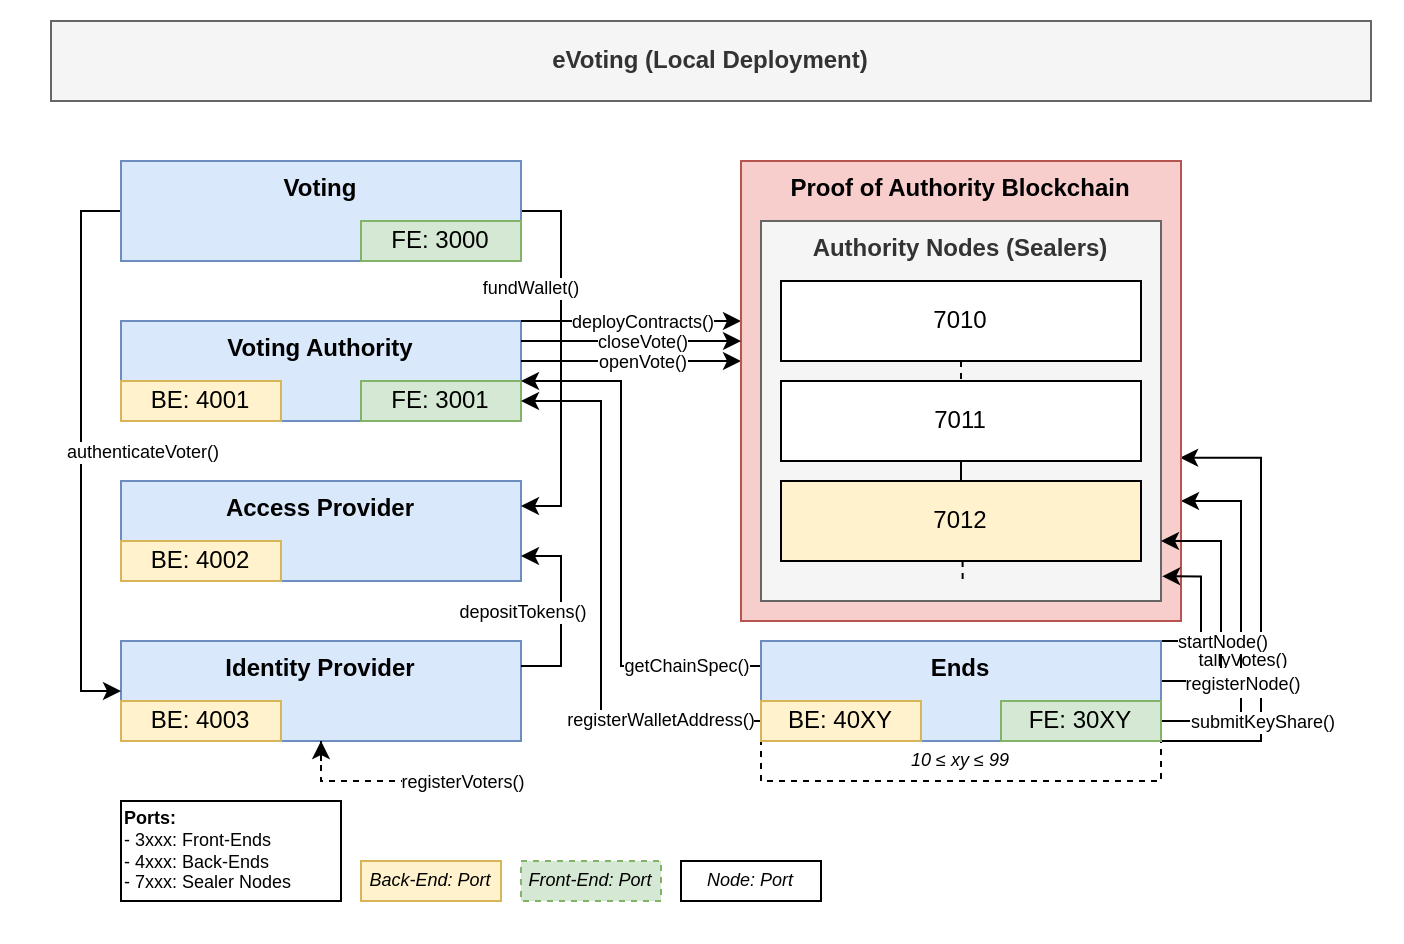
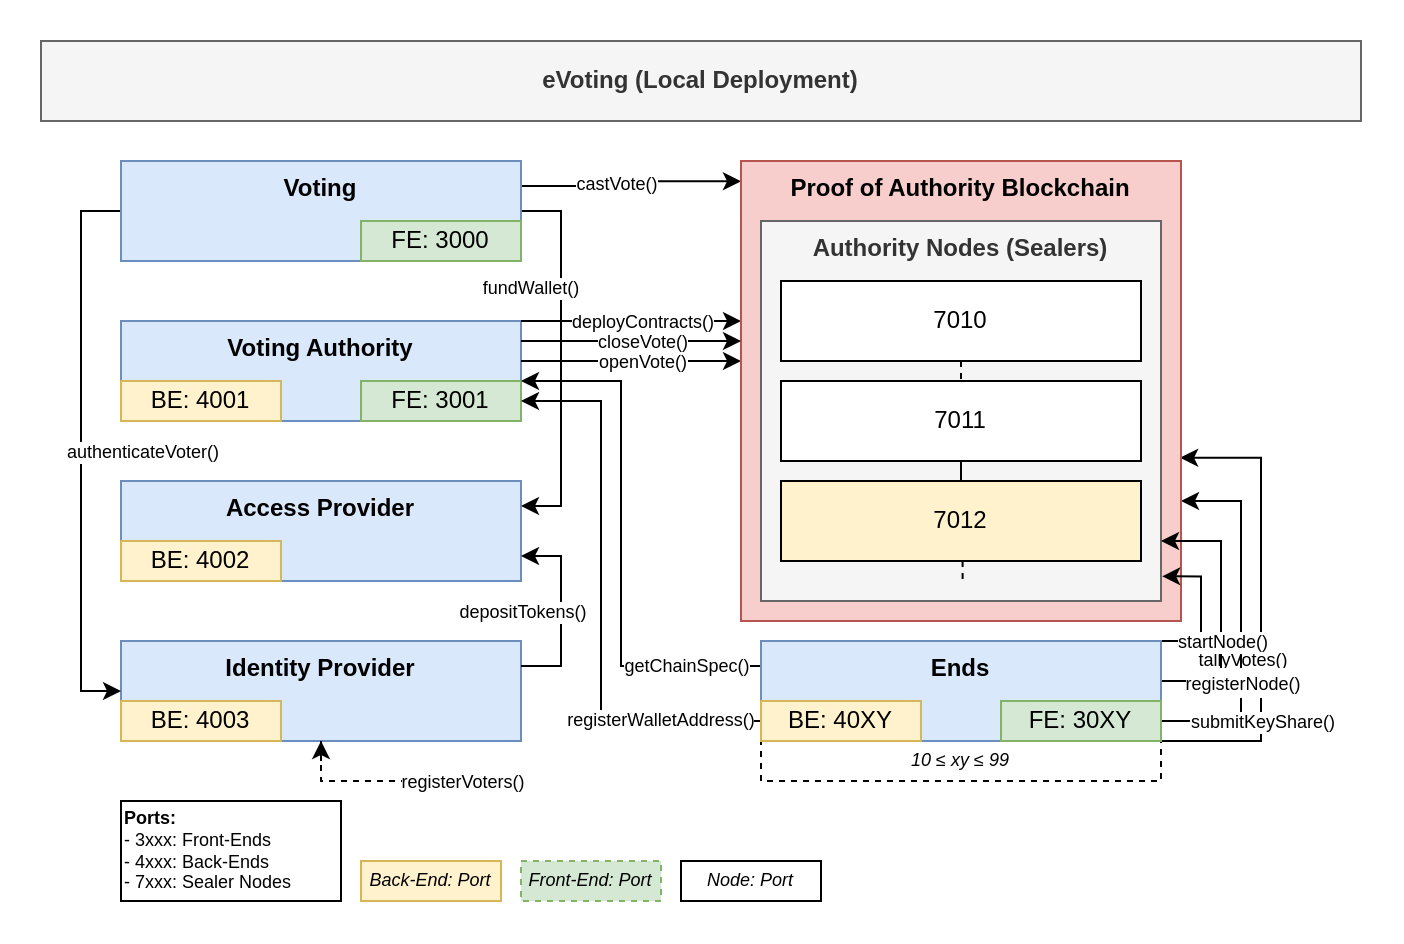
node "eVoting (Local Deployment)": moved (711, 61) -> (701, 81)
edge "Voting" -> "Proof of Authority Blockchain": added, label "castVote()"
